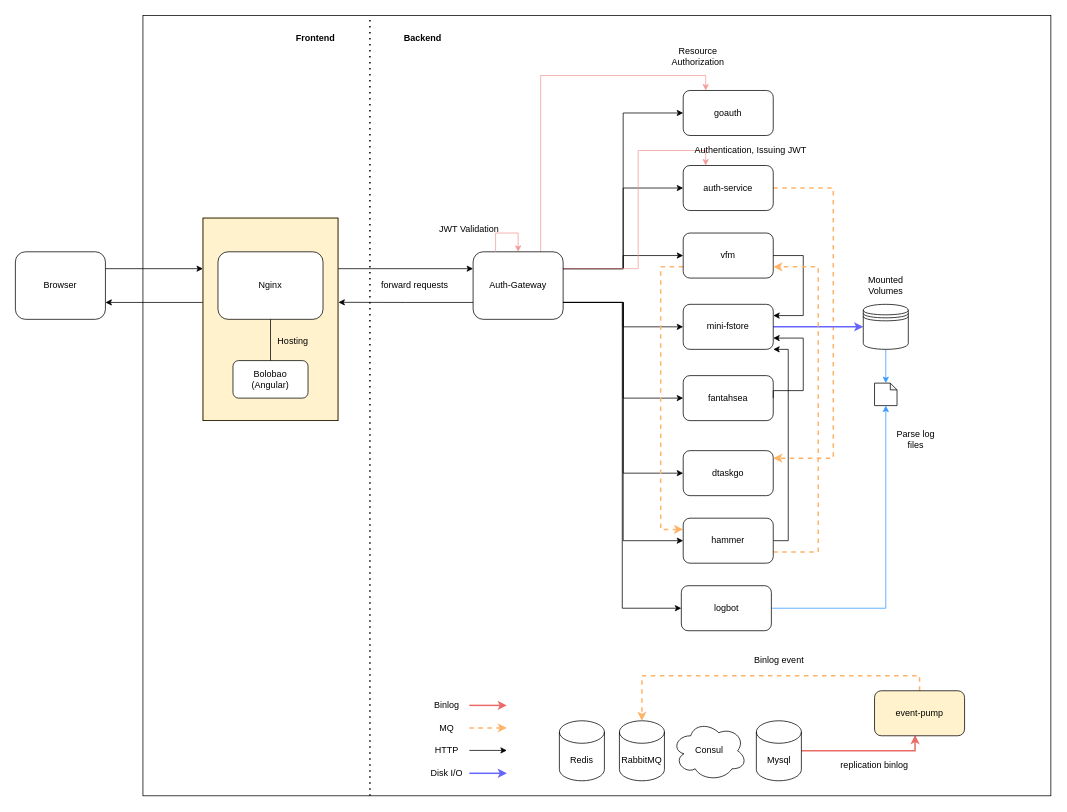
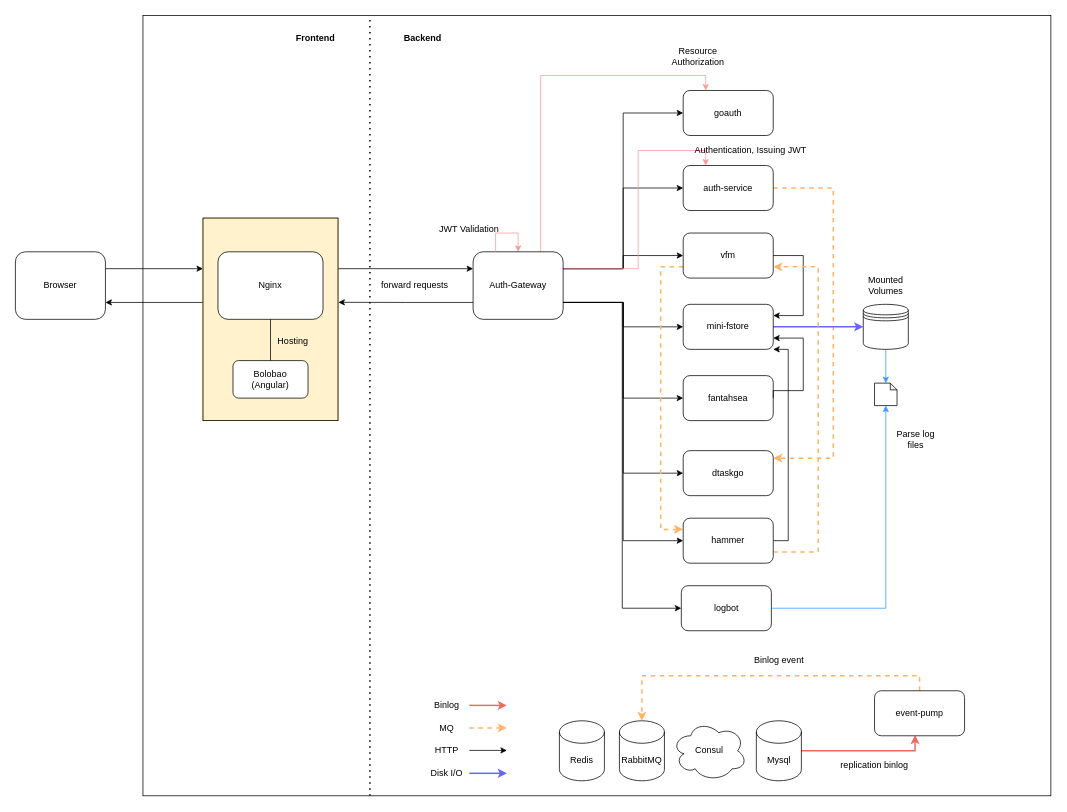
node "event-pump": fillcolor #fff2cc -> #ffffff
